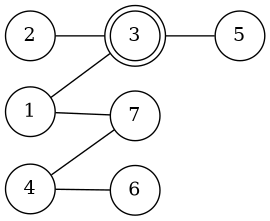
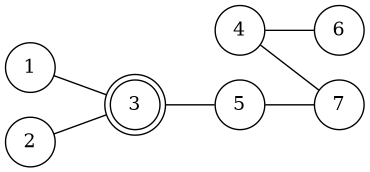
edge "1" -- "7": now "5" -- "7"
